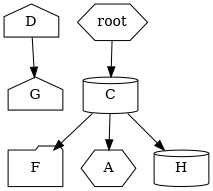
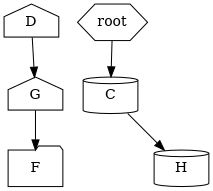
edge "C" -> "F": now "G" -> "F"
node "A": removed
